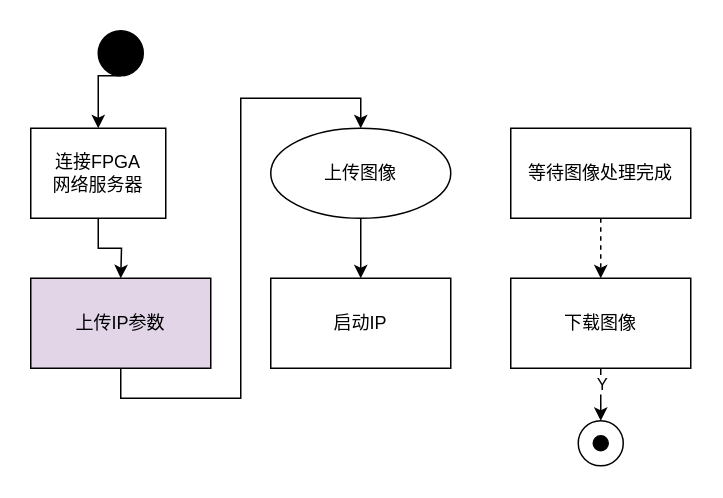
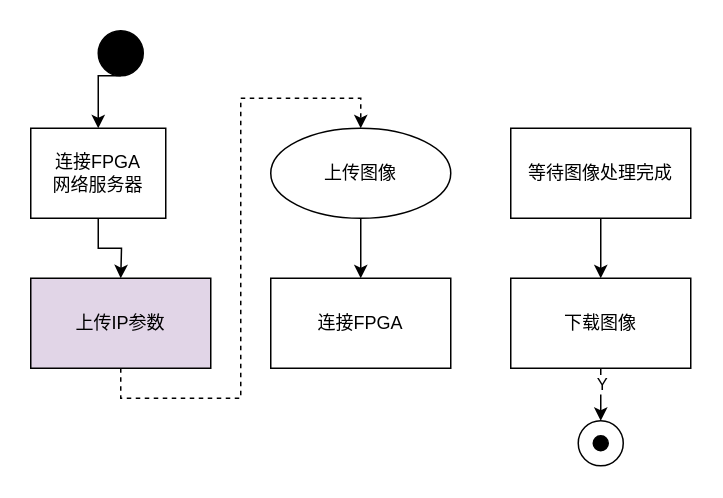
edge "等待图像处理完成" -> "下载图像": style dashed -> solid
edge "上传IP参数" -> "上传图像": style solid -> dashed
node "启动IP": label "启动IP" -> "连接FPGA"
